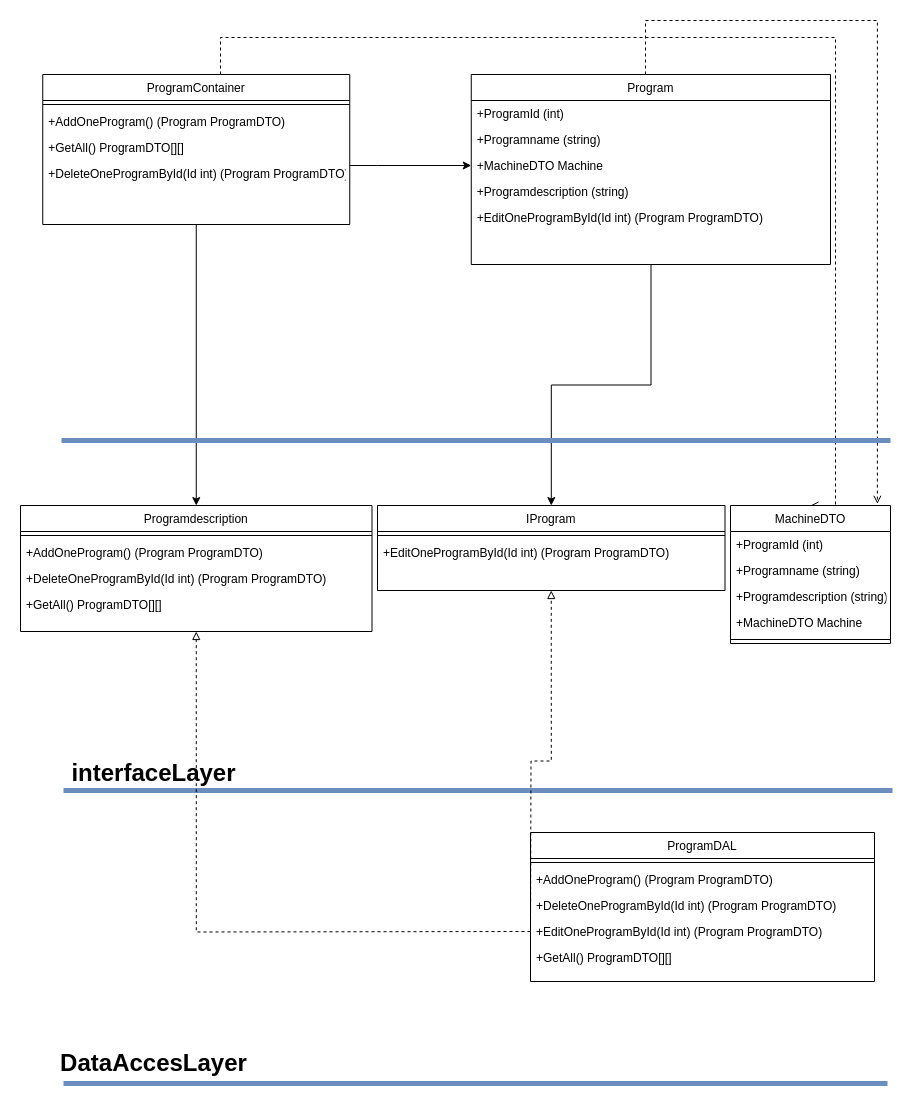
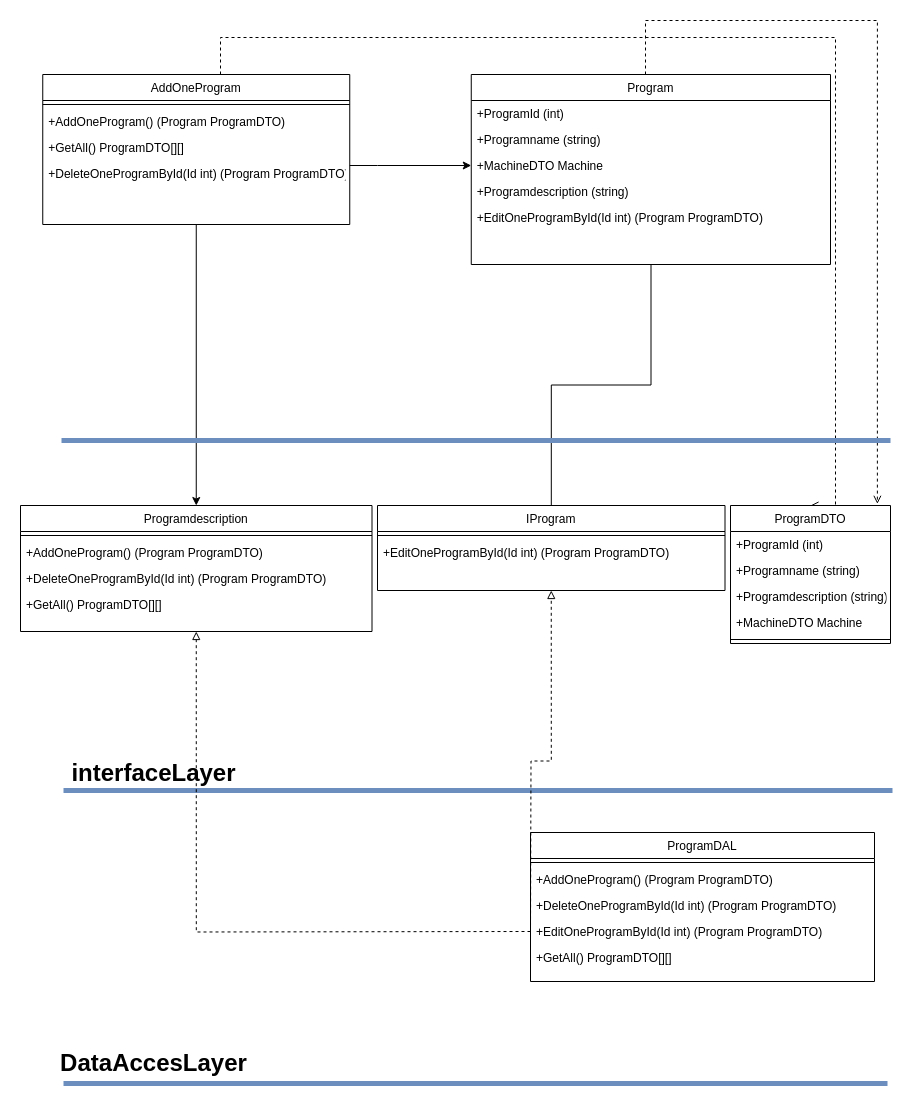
node "ProgramContainer": label "ProgramContainer" -> "AddOneProgram"
edge "Program" -> "IProgram": arrowhead classic -> none
node "MachineDTO": label "MachineDTO" -> "ProgramDTO"
